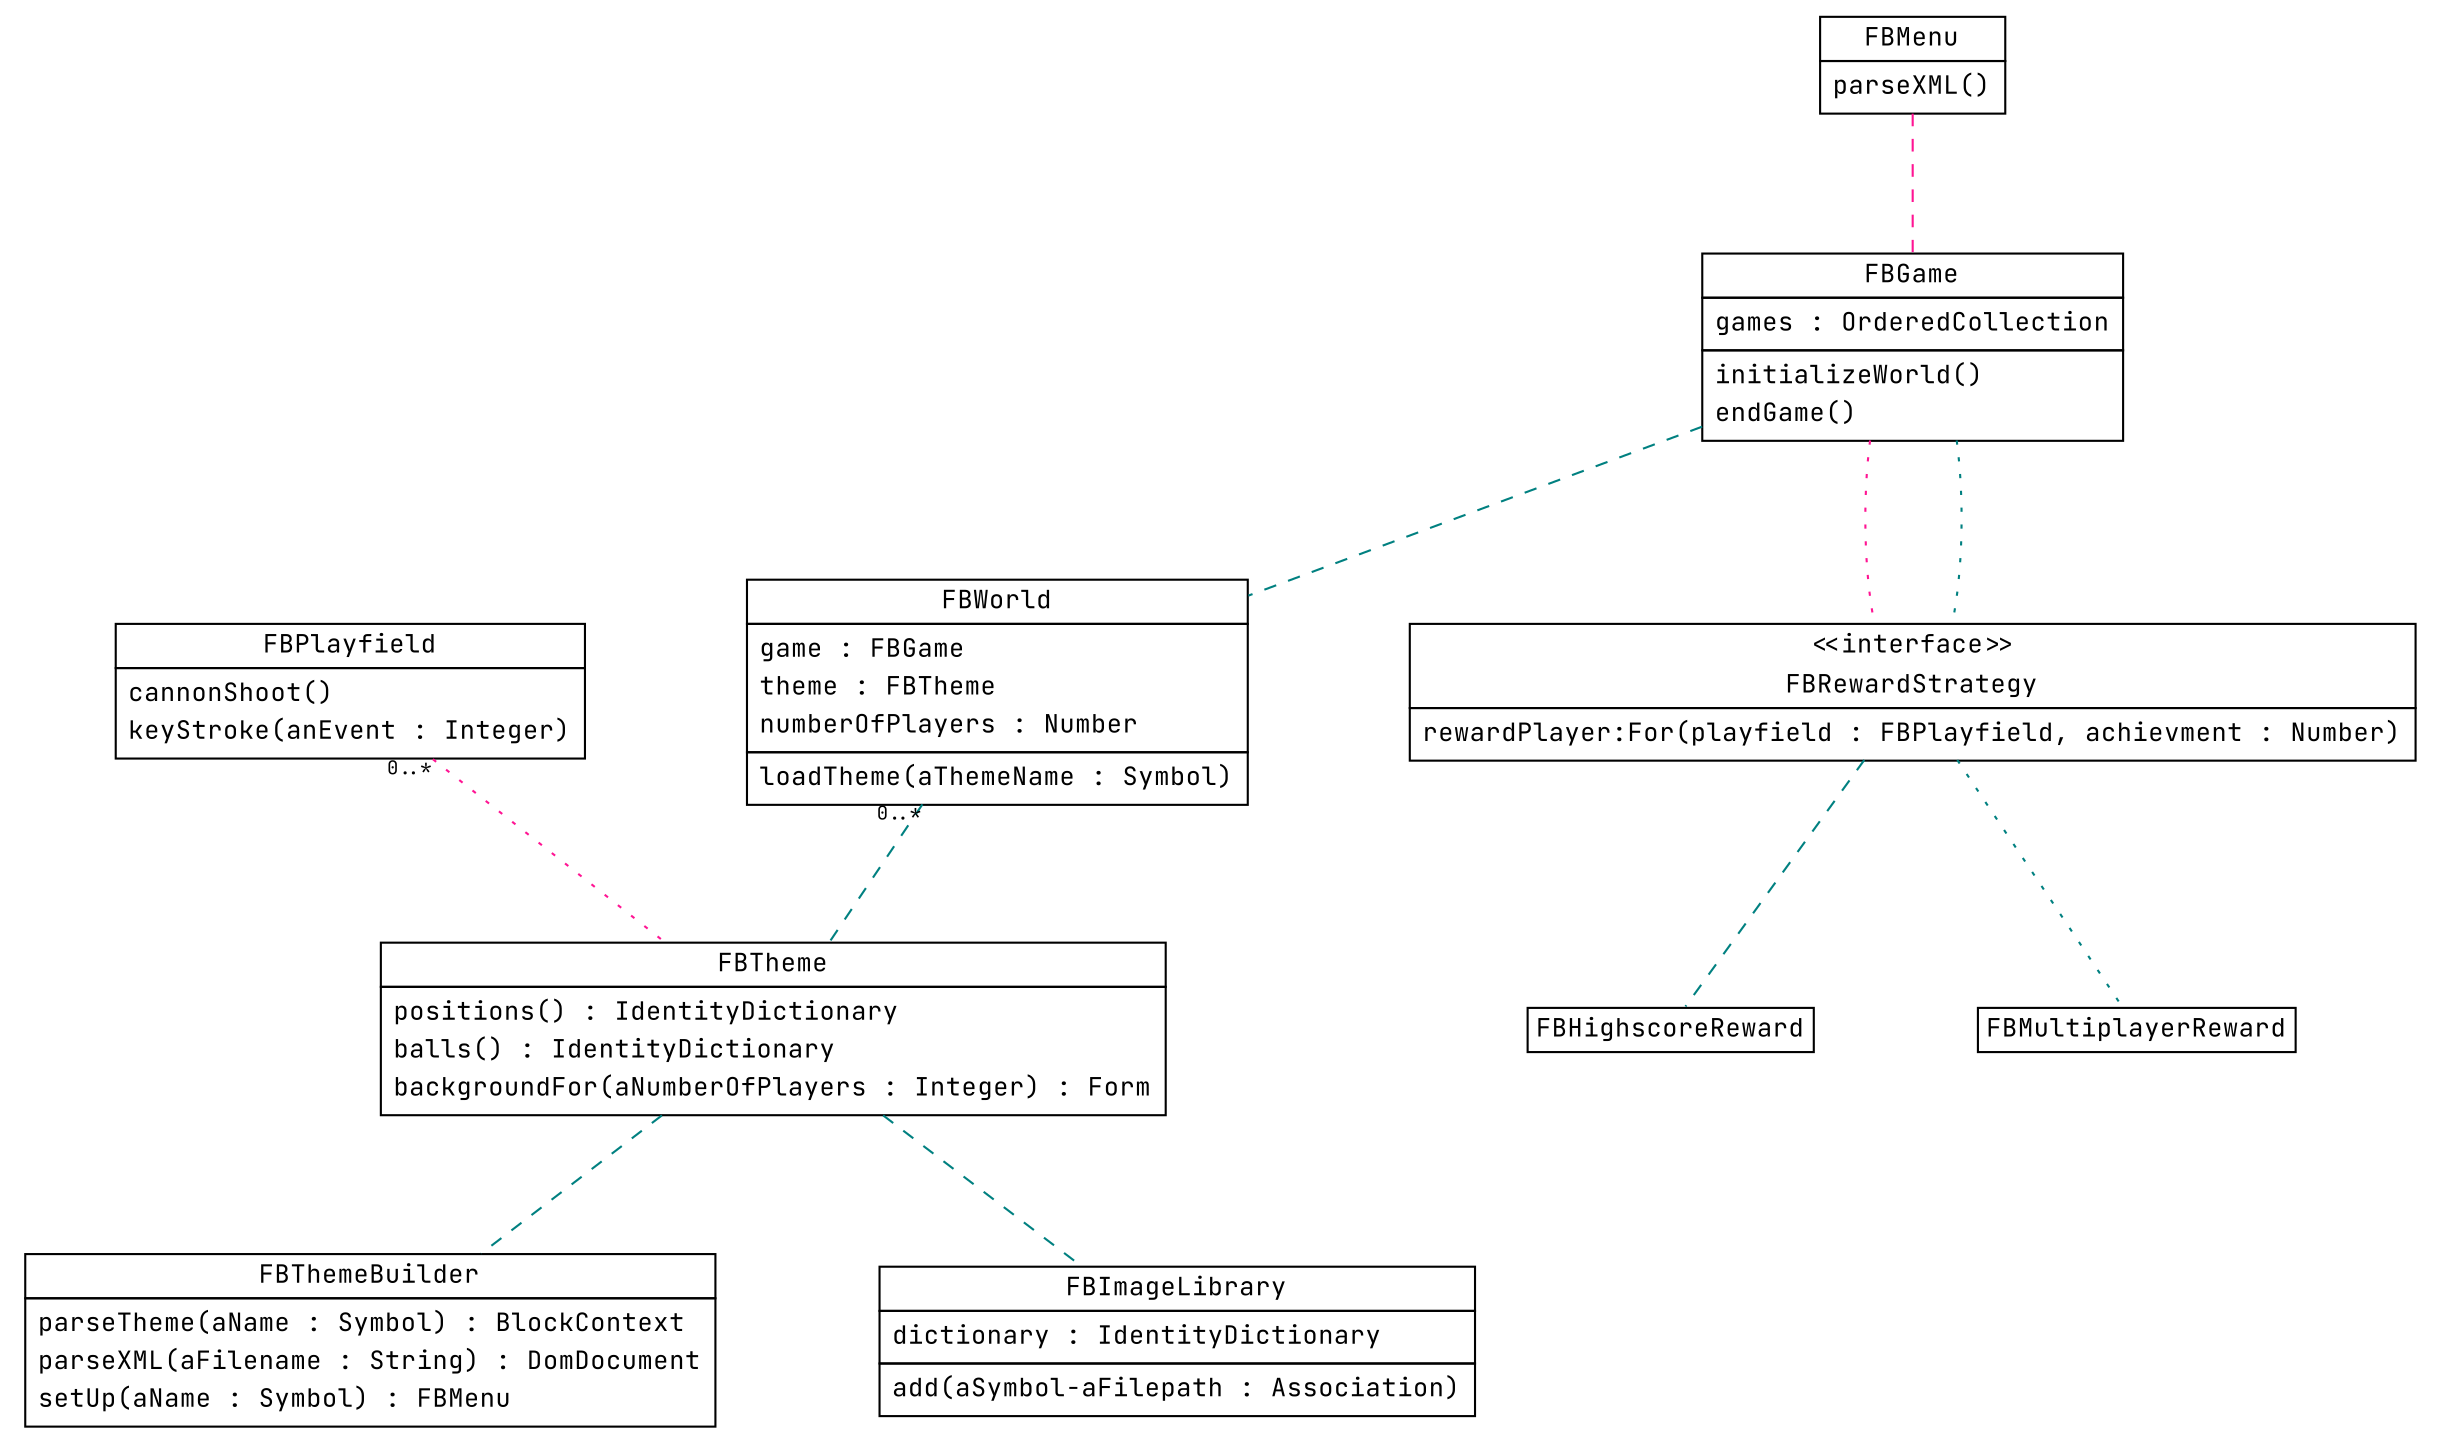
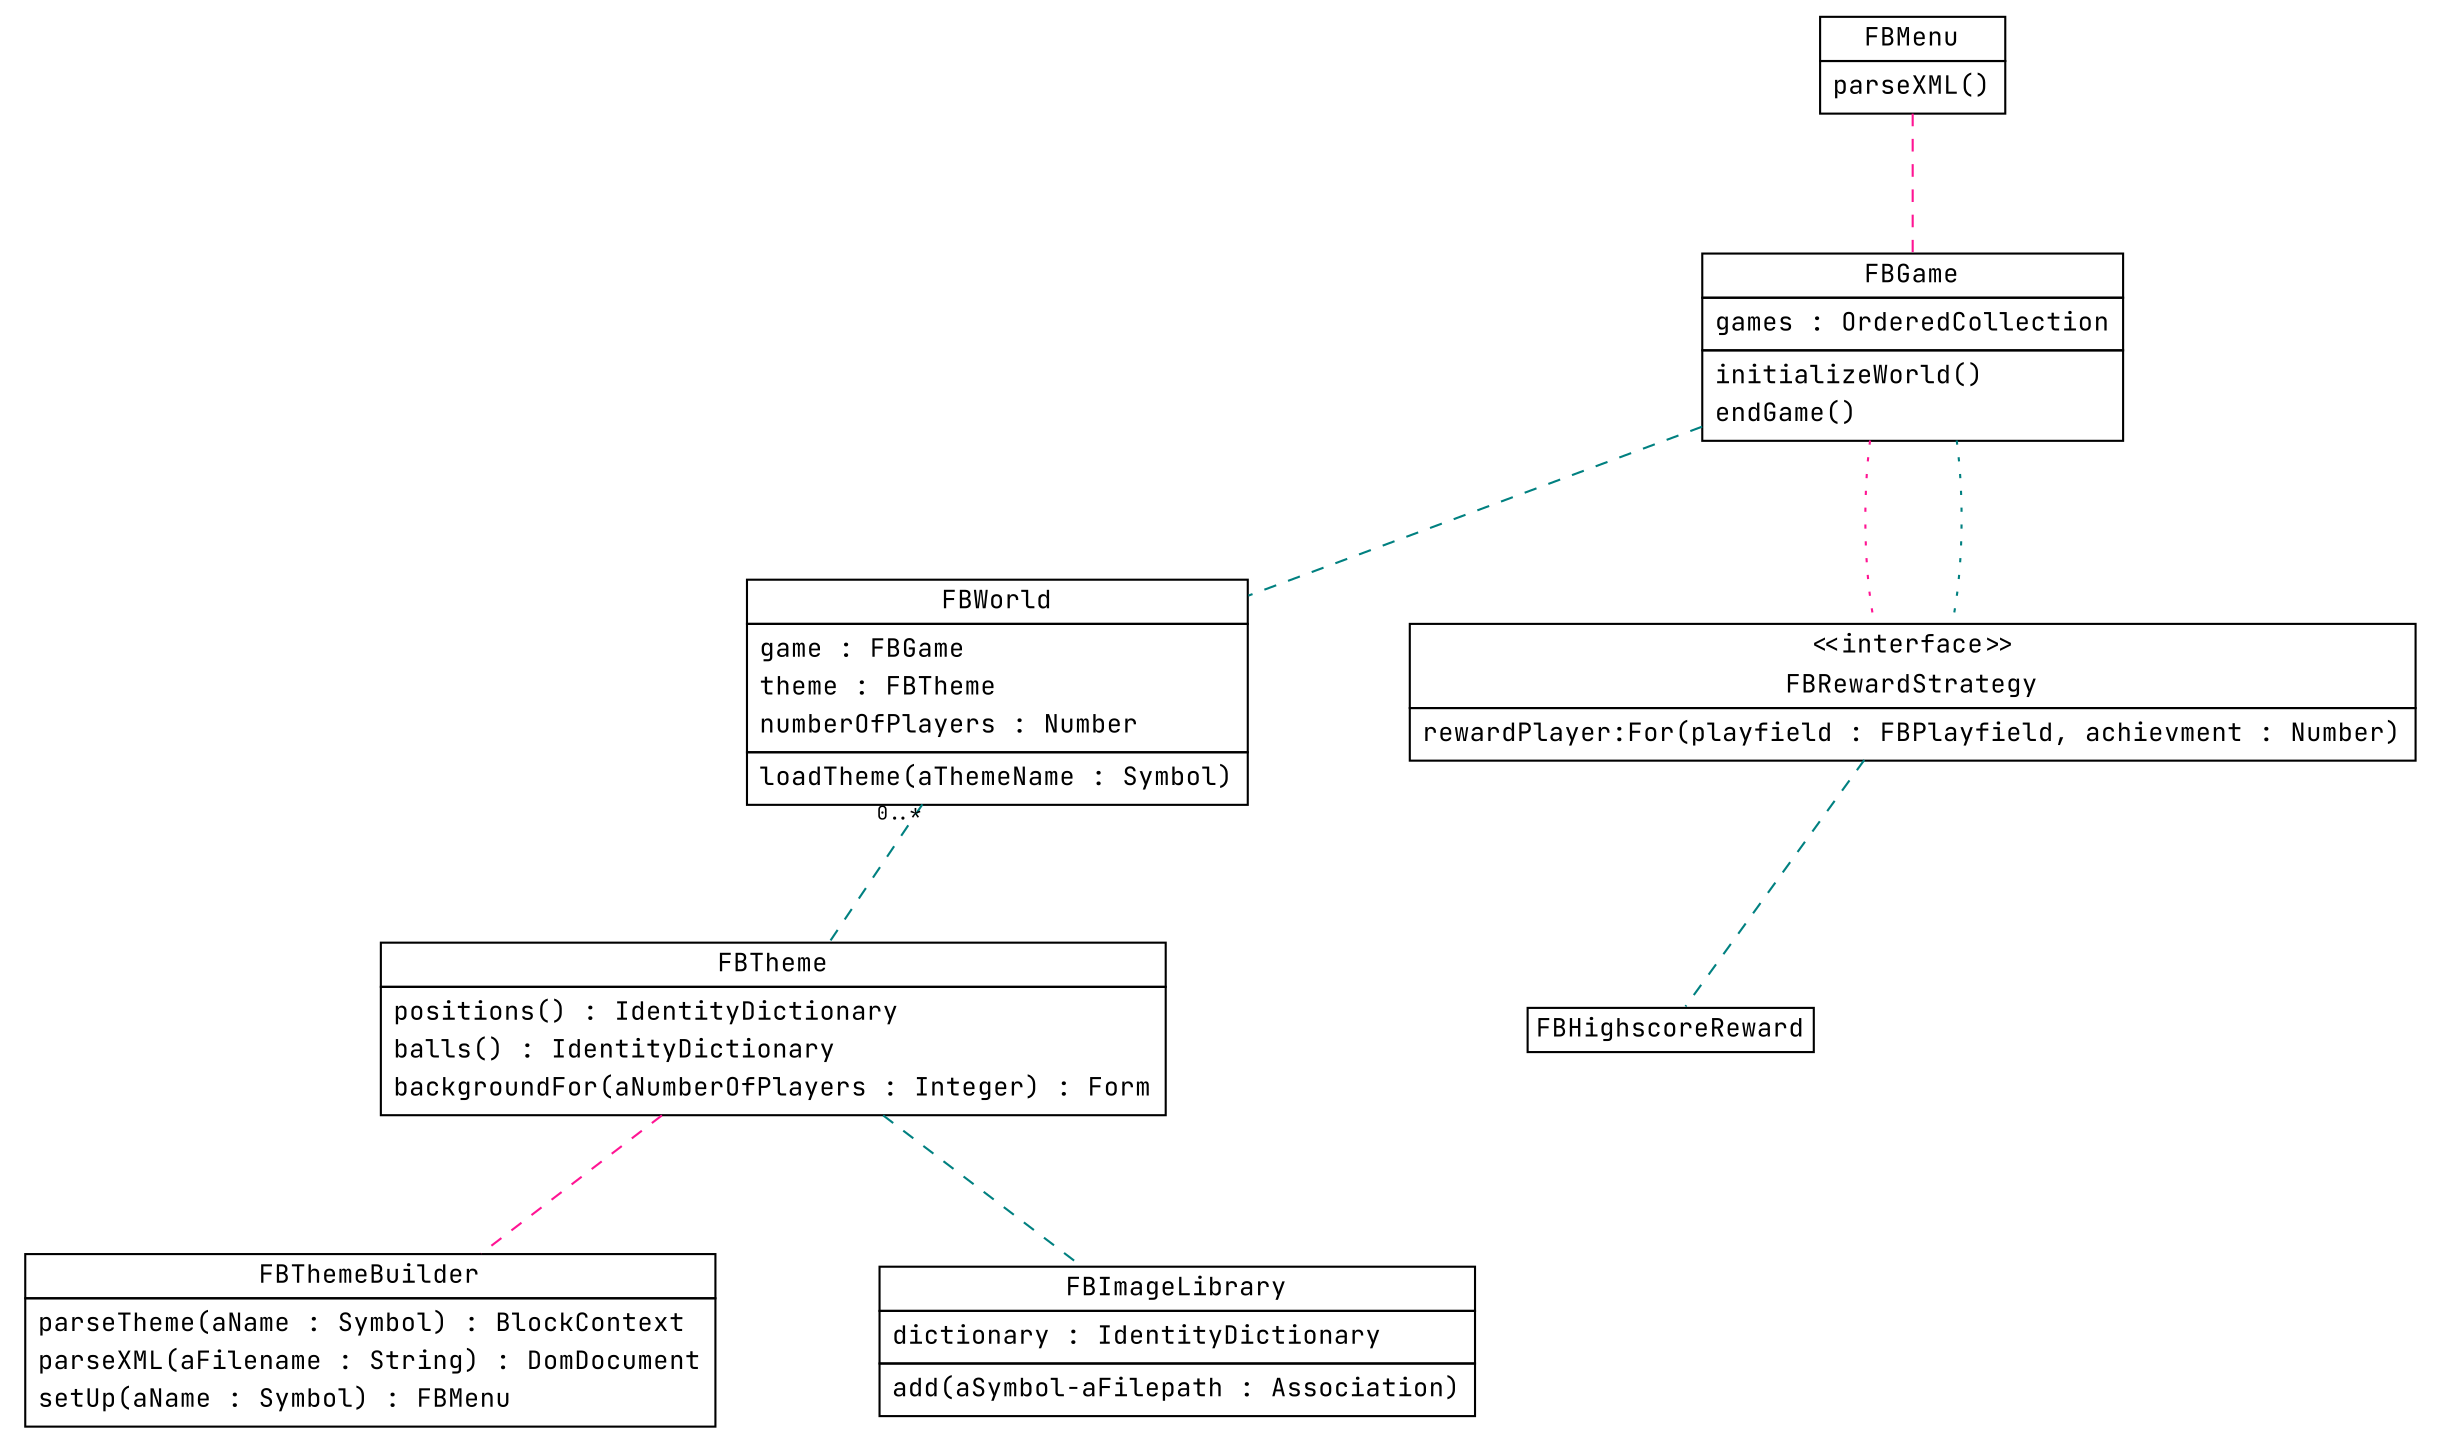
node "FBPlayfield": removed
node "FBMultiplayerReward": removed
edge "FBTheme" -- "FBThemeBuilder": color teal -> deeppink
